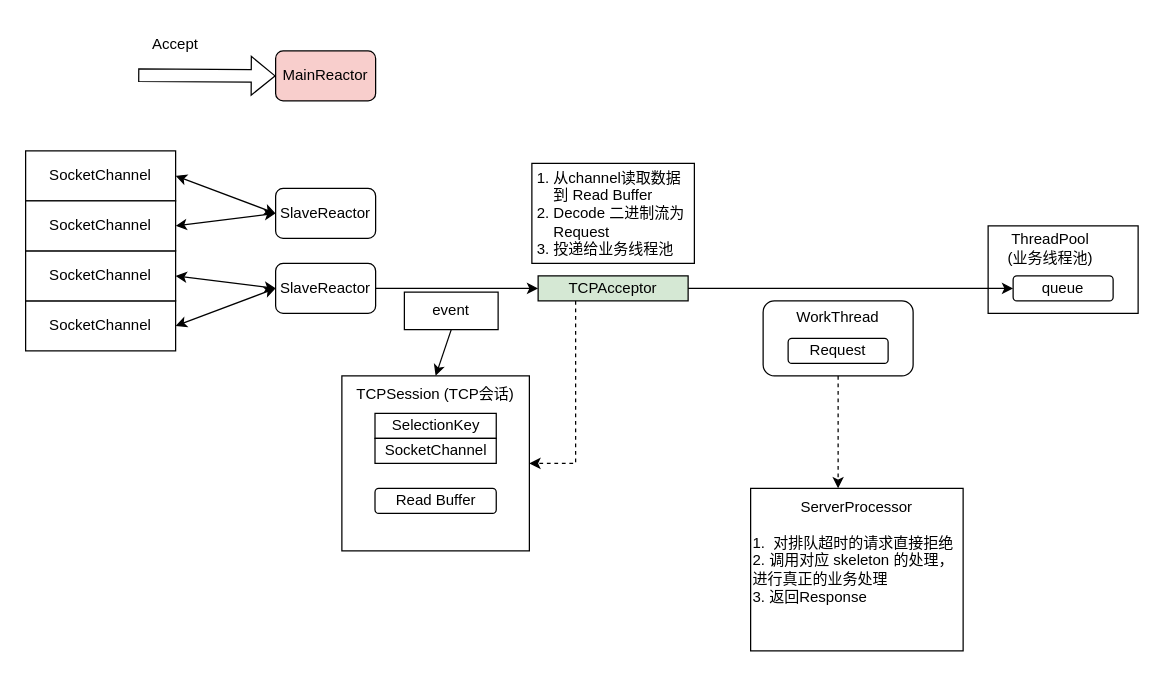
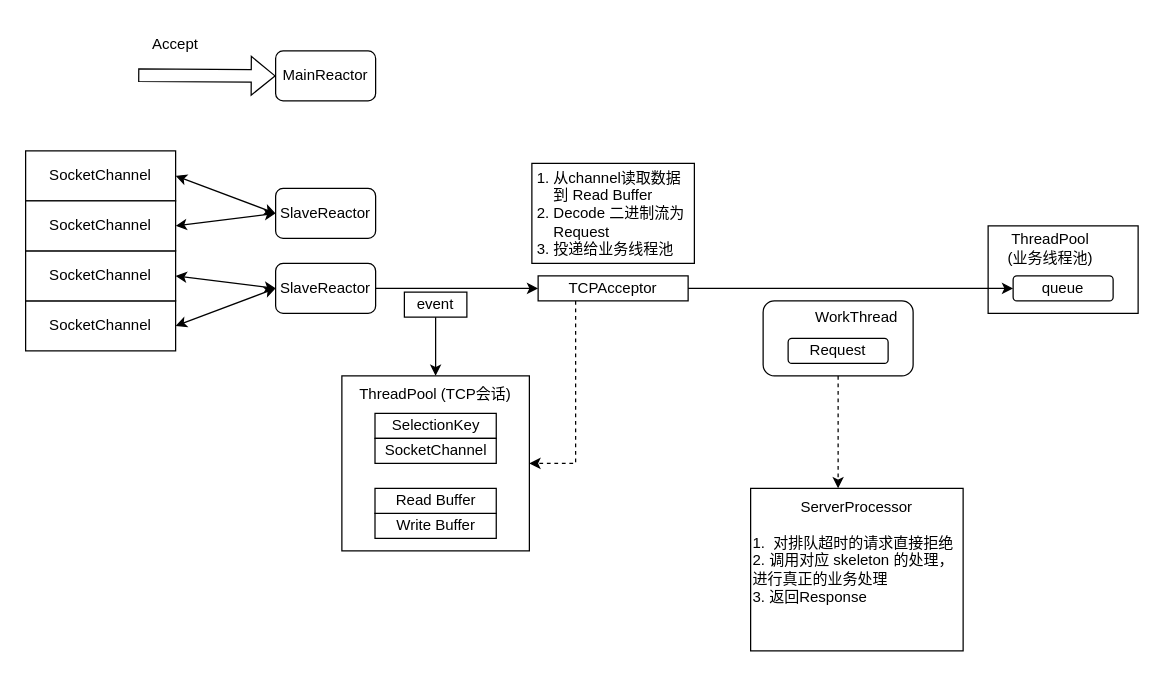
node "MainReactor": fillcolor #f8cecc -> #ffffff
node "TCPAcceptor": fillcolor #d5e8d4 -> #ffffff
node "event": size 94x38 -> 63x25
node "WorkThread": moved (838, 316) -> (857, 316)
node "TCPSession (TCP会话)": label "TCPSession (TCP会话)" -> "ThreadPool (TCP会话)"
node "Read Buffer": shape rounded rectangle -> rectangle
node "Write Buffer": added
